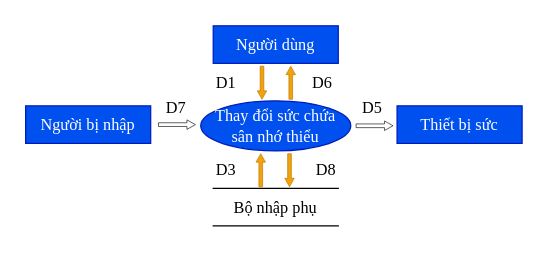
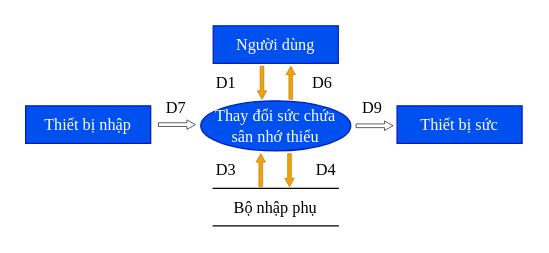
node "D5": label "D5" -> "D9"
node "Người bị nhập": label "Người bị nhập" -> "Thiết bị nhập"
node "D8": label "D8" -> "D4"
